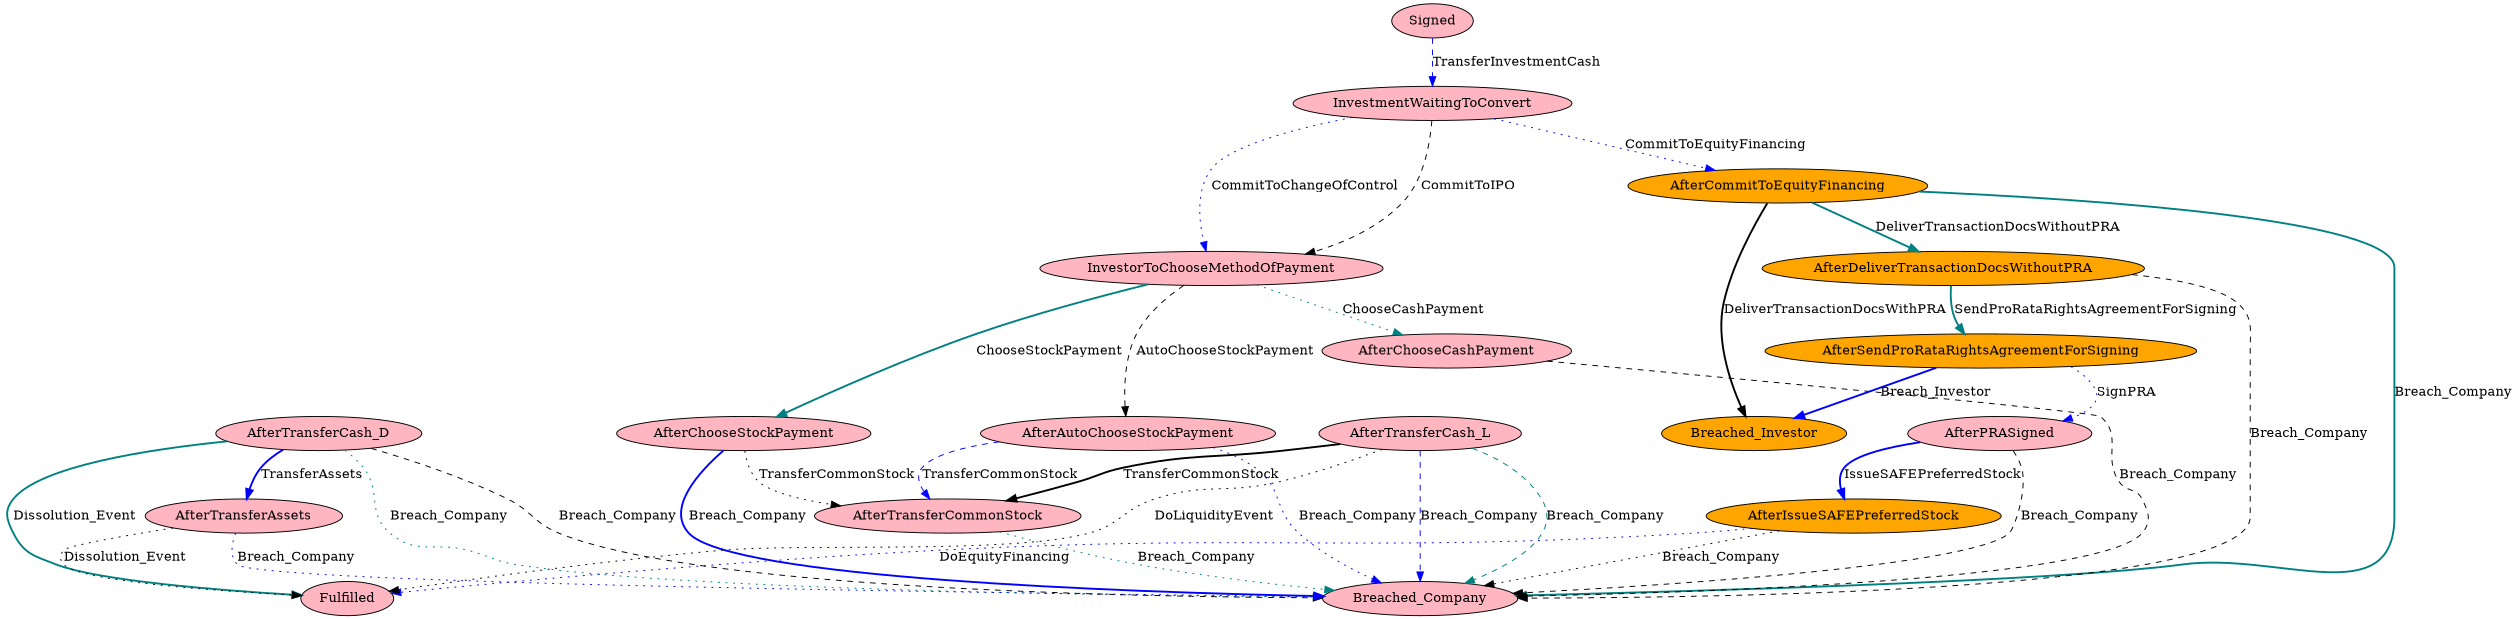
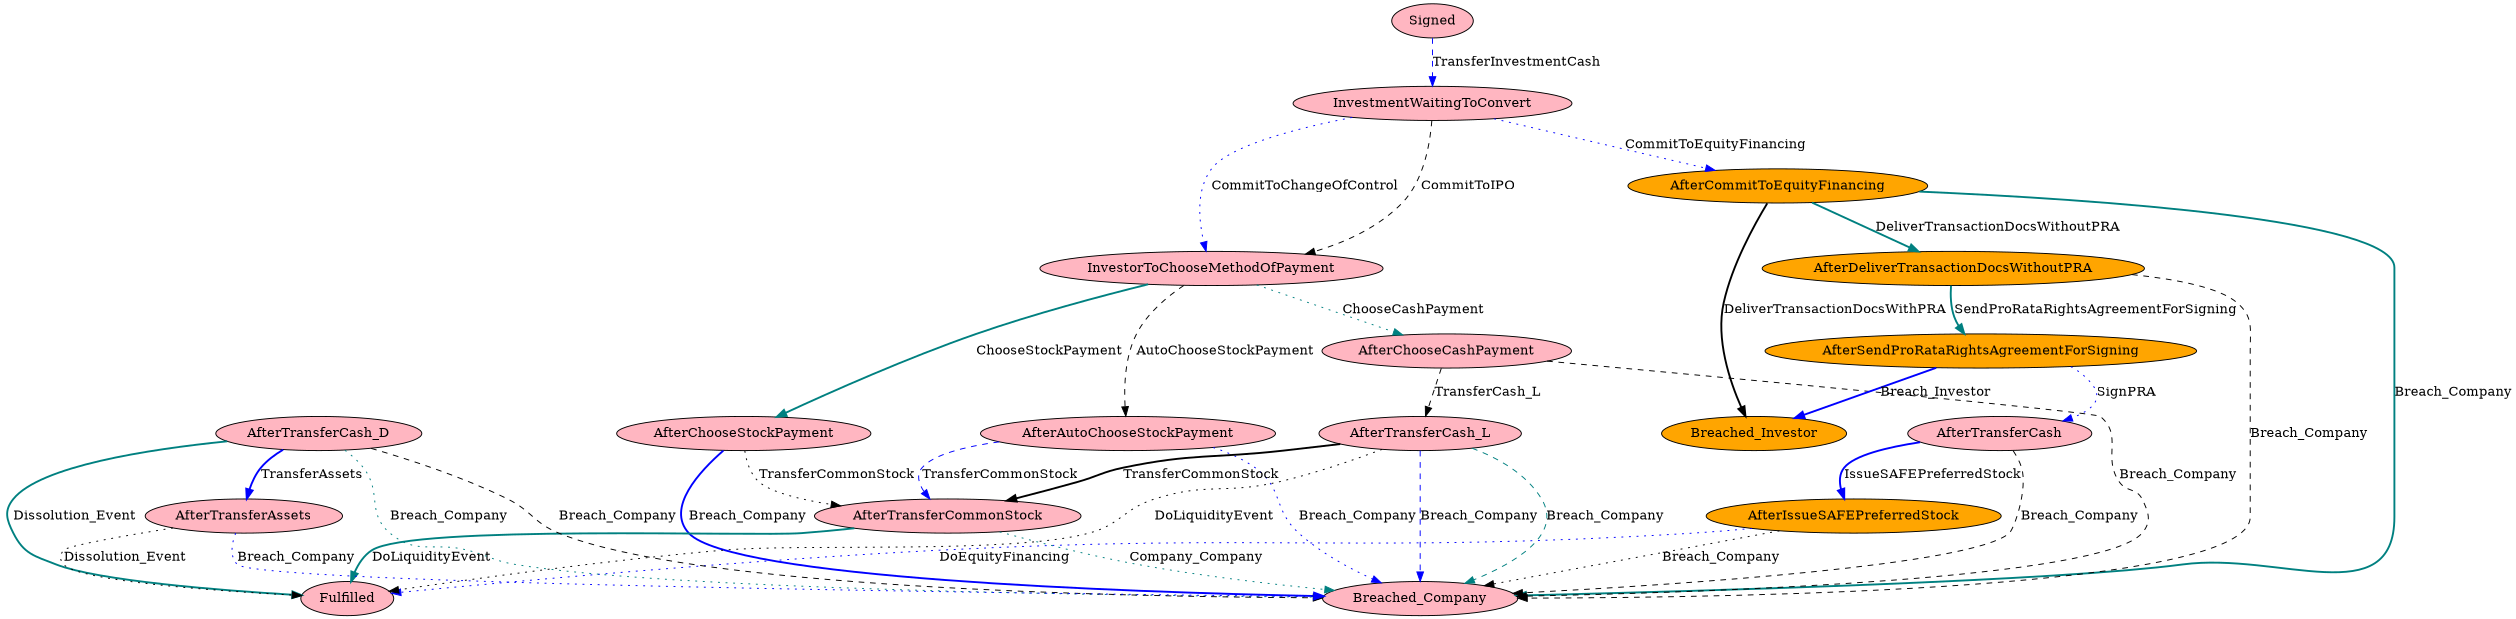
edge "AfterChooseCashPayment" -> "AfterTransferCash_L": added, label "TransferCash_L"
node "AfterPRASigned": label "AfterPRASigned" -> "AfterTransferCash"
edge "AfterTransferCommonStock" -> "Fulfilled": added, label "DoLiquidityEvent"
edge "AfterTransferCommonStock" -> "Breached_Company": label "Breach_Company" -> "Company_Company"
